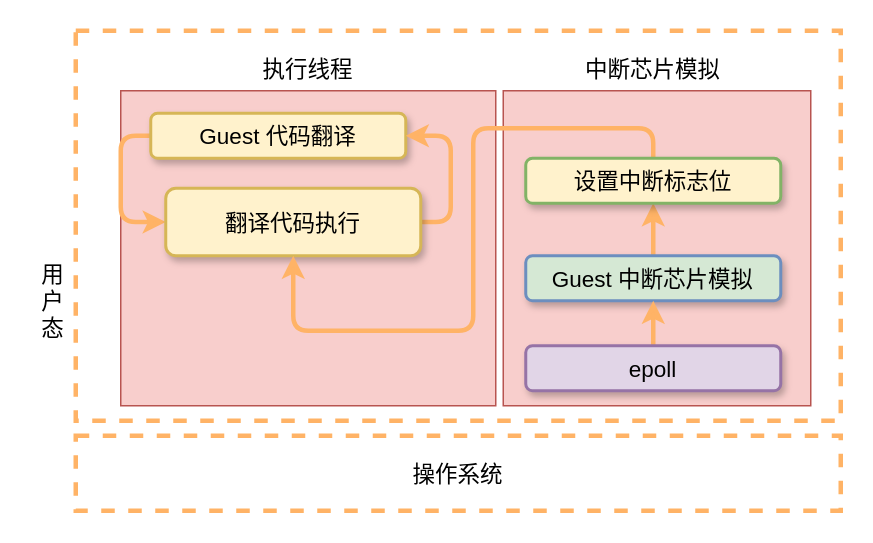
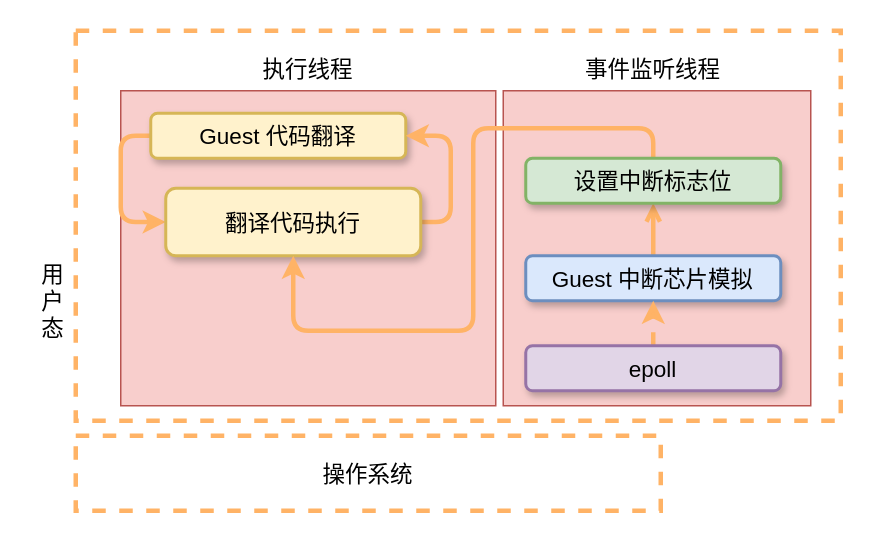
node "中断芯片模拟": label "中断芯片模拟" -> "事件监听线程"
node "设置中断标志位": fillcolor #fff2cc -> #d5e8d4
edge "Guest 中断芯片模拟" -> "设置中断标志位": arrowhead classic -> open
node "Guest 中断芯片模拟": fillcolor #d5e8d4 -> #dae8fc
edge "epoll" -> "Guest 中断芯片模拟": style solid -> dashed
node "操作系统": size 765x75 -> 585x75
